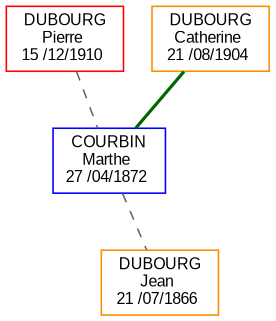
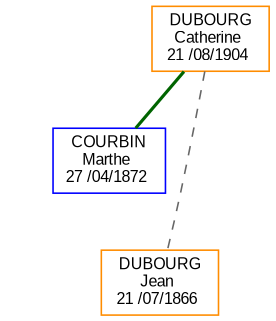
node "DUBOURG Pierre 15 /12/1910": removed
edge "COURBIN Marthe 27 /04/1872" -- "DUBOURG Jean 21 /07/1866": now "DUBOURG Catherine 21 /08/1904" -- "DUBOURG Jean 21 /07/1866"
